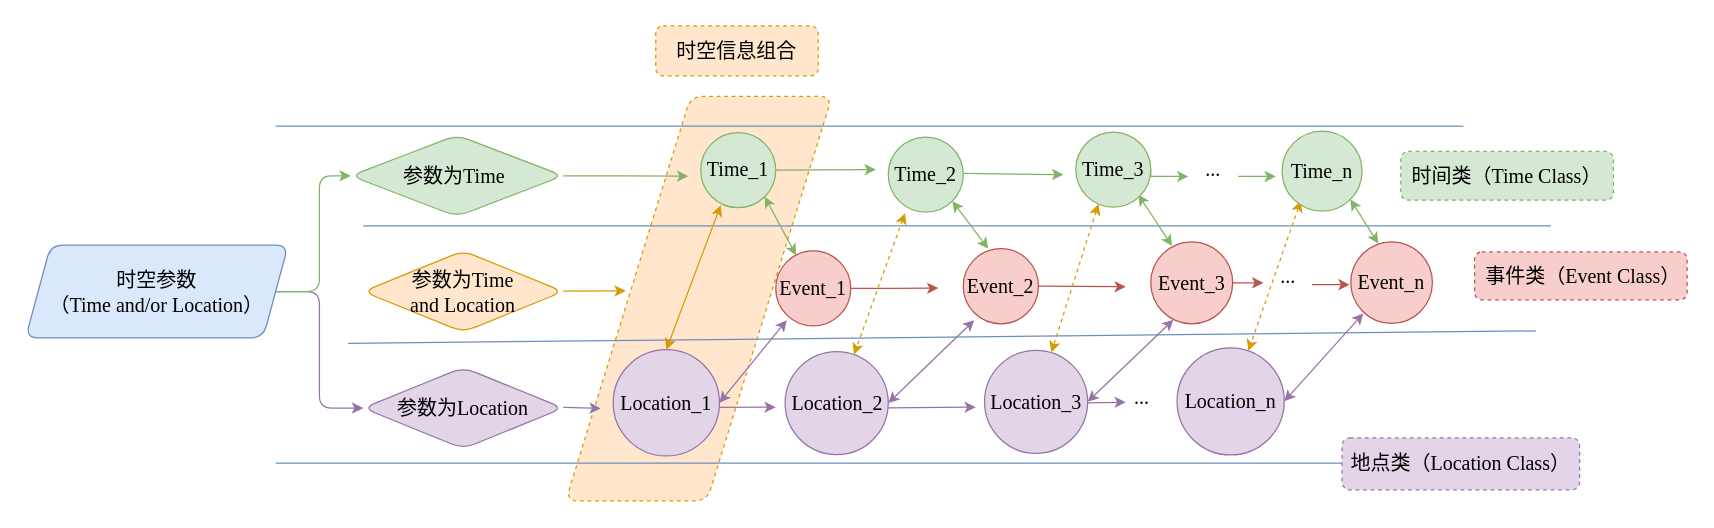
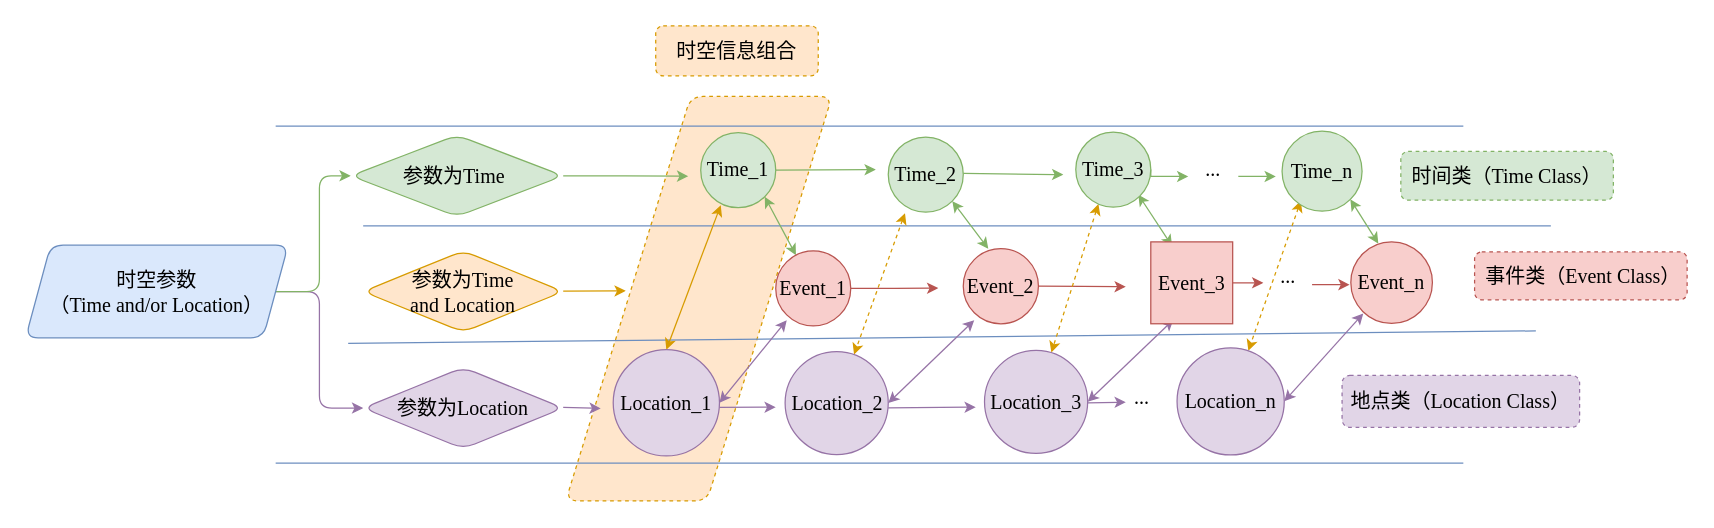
node "Event_3": shape ellipse -> rectangle
node "地点类（Location Class）": moved (1461, 464) -> (1461, 401)
